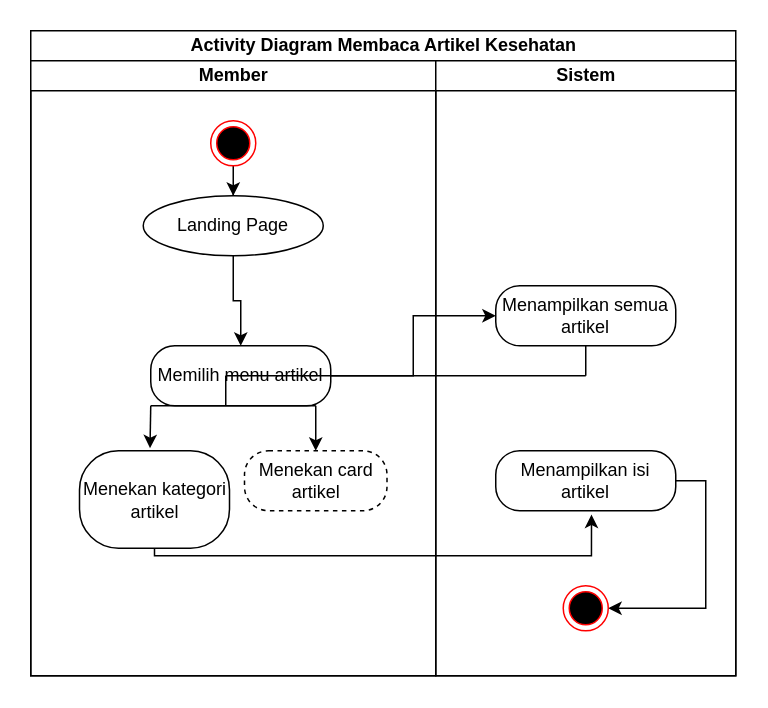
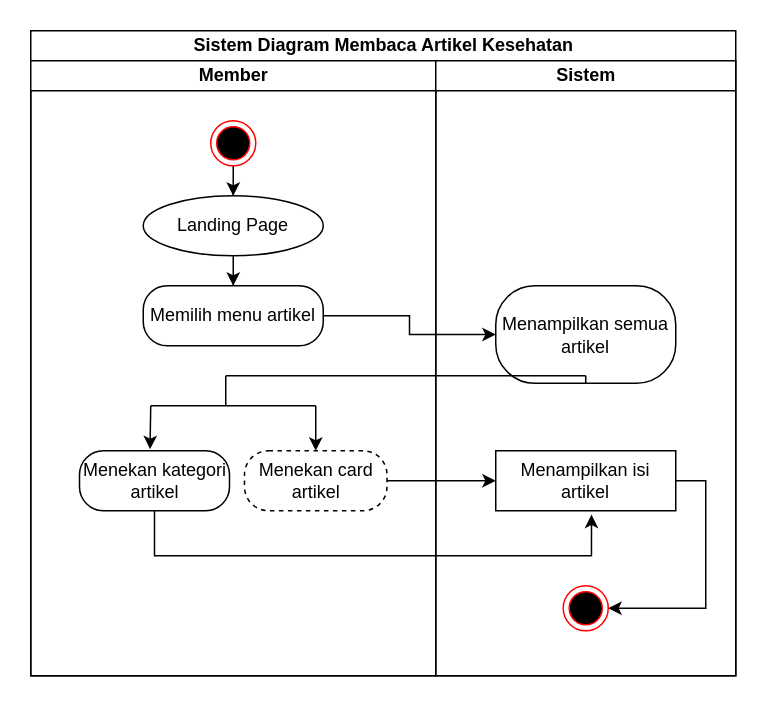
node "Activity Diagram Membaca Artikel Kesehatan": label "Activity Diagram Membaca Artikel Kesehatan" -> "Sistem Diagram Membaca Artikel Kesehatan"
node "Menampilkan semua artikel": size 180x60 -> 180x98
node "Memilih menu artikel": moved (241, 376) -> (233, 316)
edge "Menekan card artikel" -> "Menampilkan isi artikel": added
node "Menampilkan isi artikel": shape rounded rectangle -> rectangle
node "Menekan kategori artikel": size 150x98 -> 150x60
